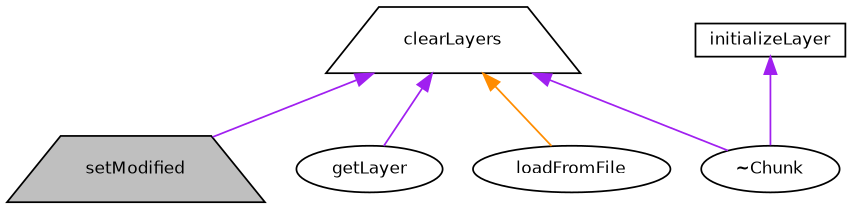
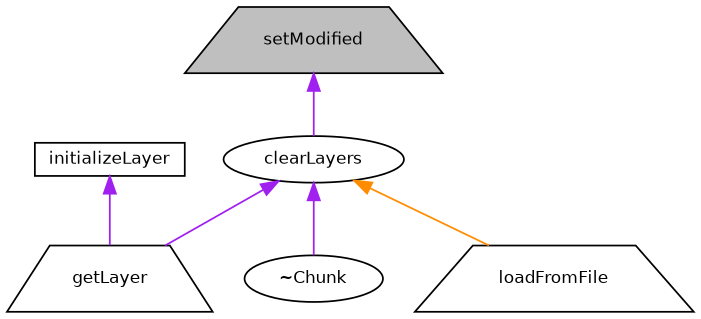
node "clearLayers": shape trapezium -> ellipse
edge "setModified" -> "clearLayers": reversed
edge "~Chunk" -> "initializeLayer": now "getLayer" -> "initializeLayer"
node "getLayer": shape ellipse -> trapezium
node "loadFromFile": shape ellipse -> trapezium
